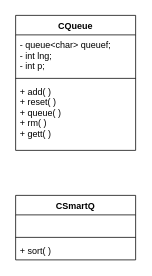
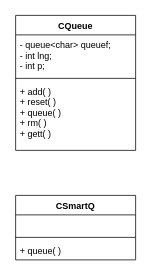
node "+ sort( )": label "+ sort( )" -> "+ queue( )"
